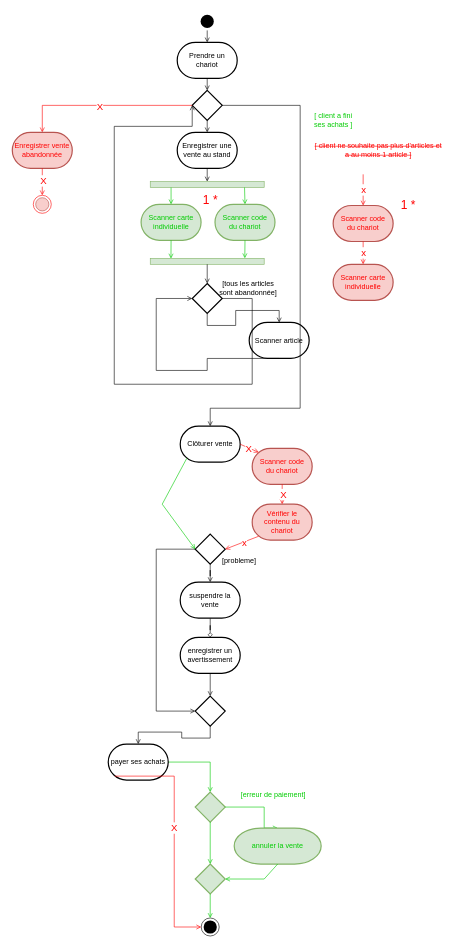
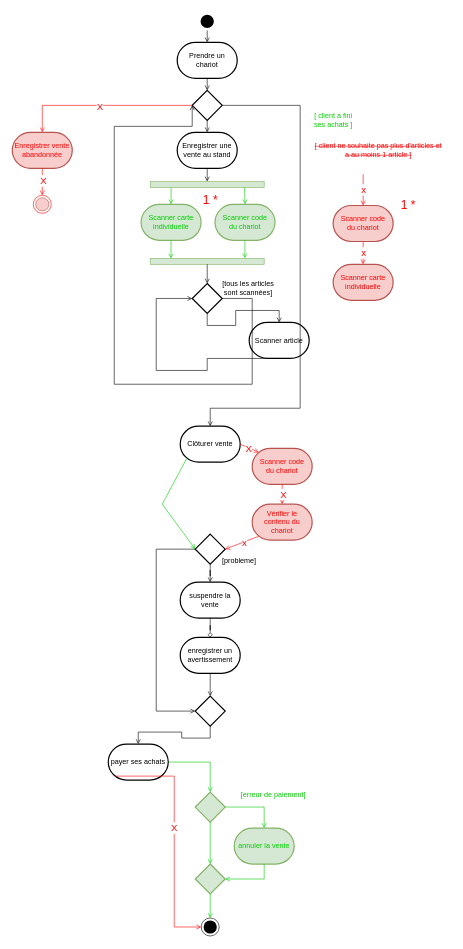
node "[tous les articles sont abandonnée]": label "[tous les articles sont abandonnée]" -> "[tous les articles sont scannées]"
node "annuler la vente": size 87x36 -> 60x36
